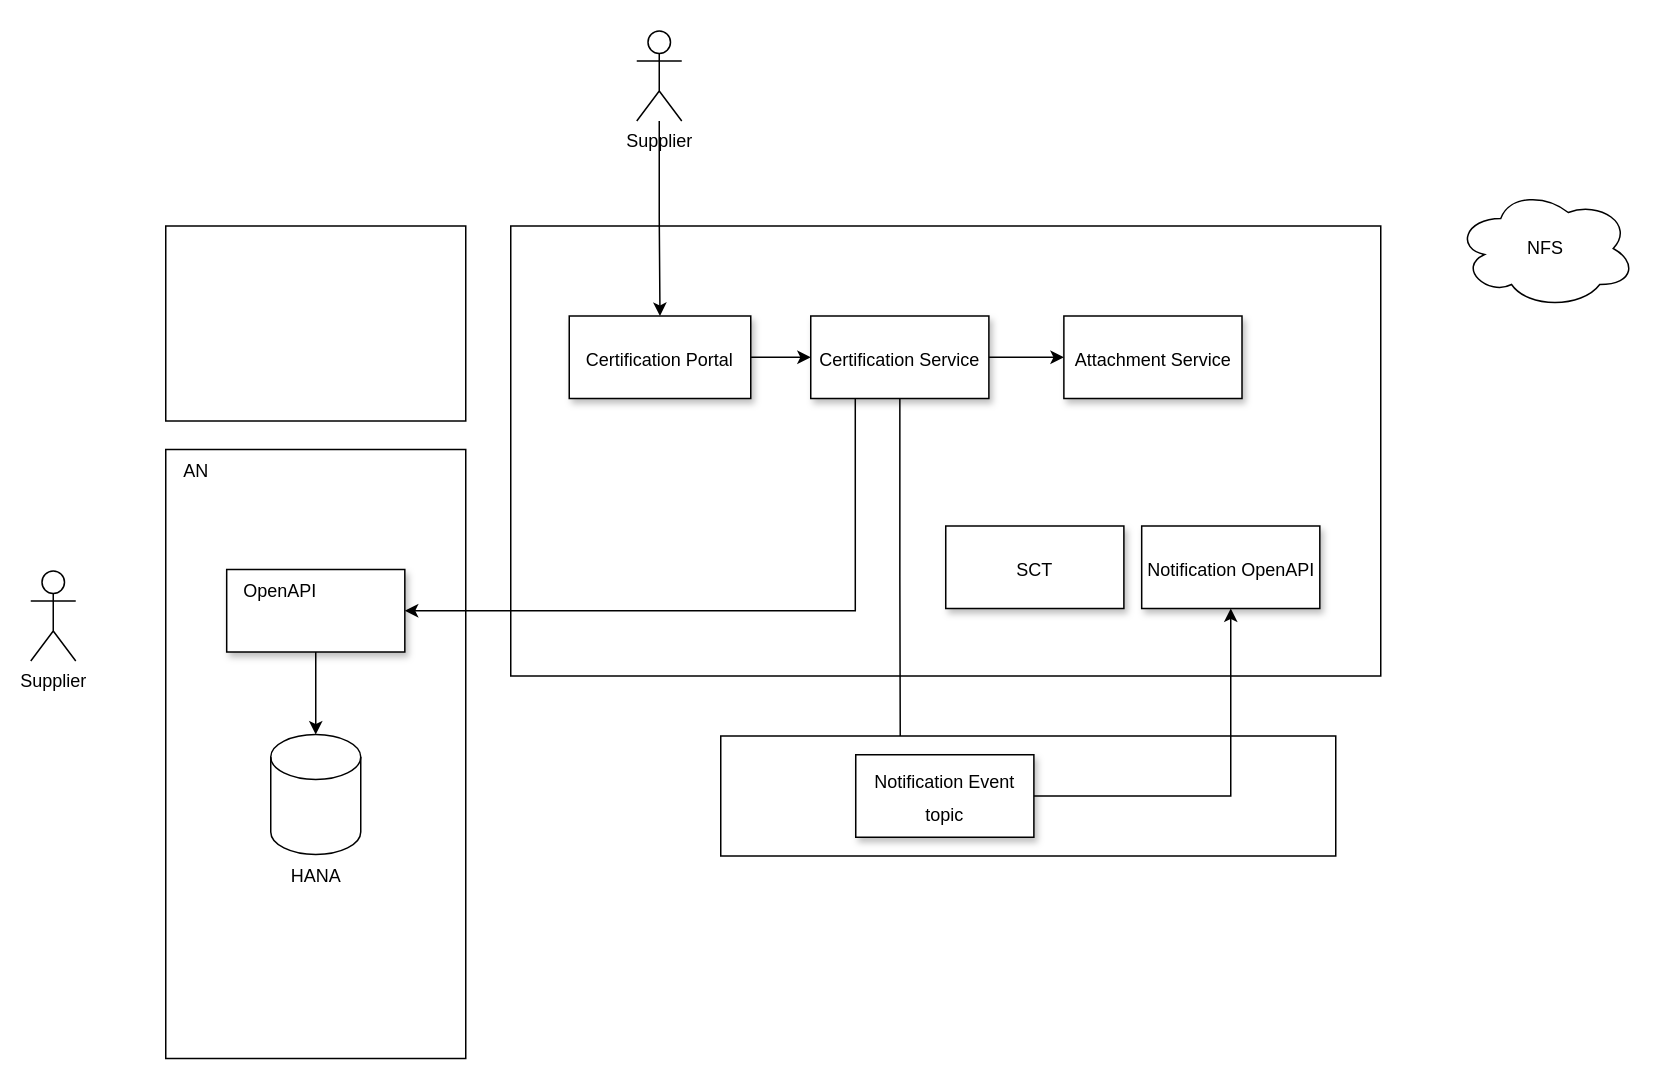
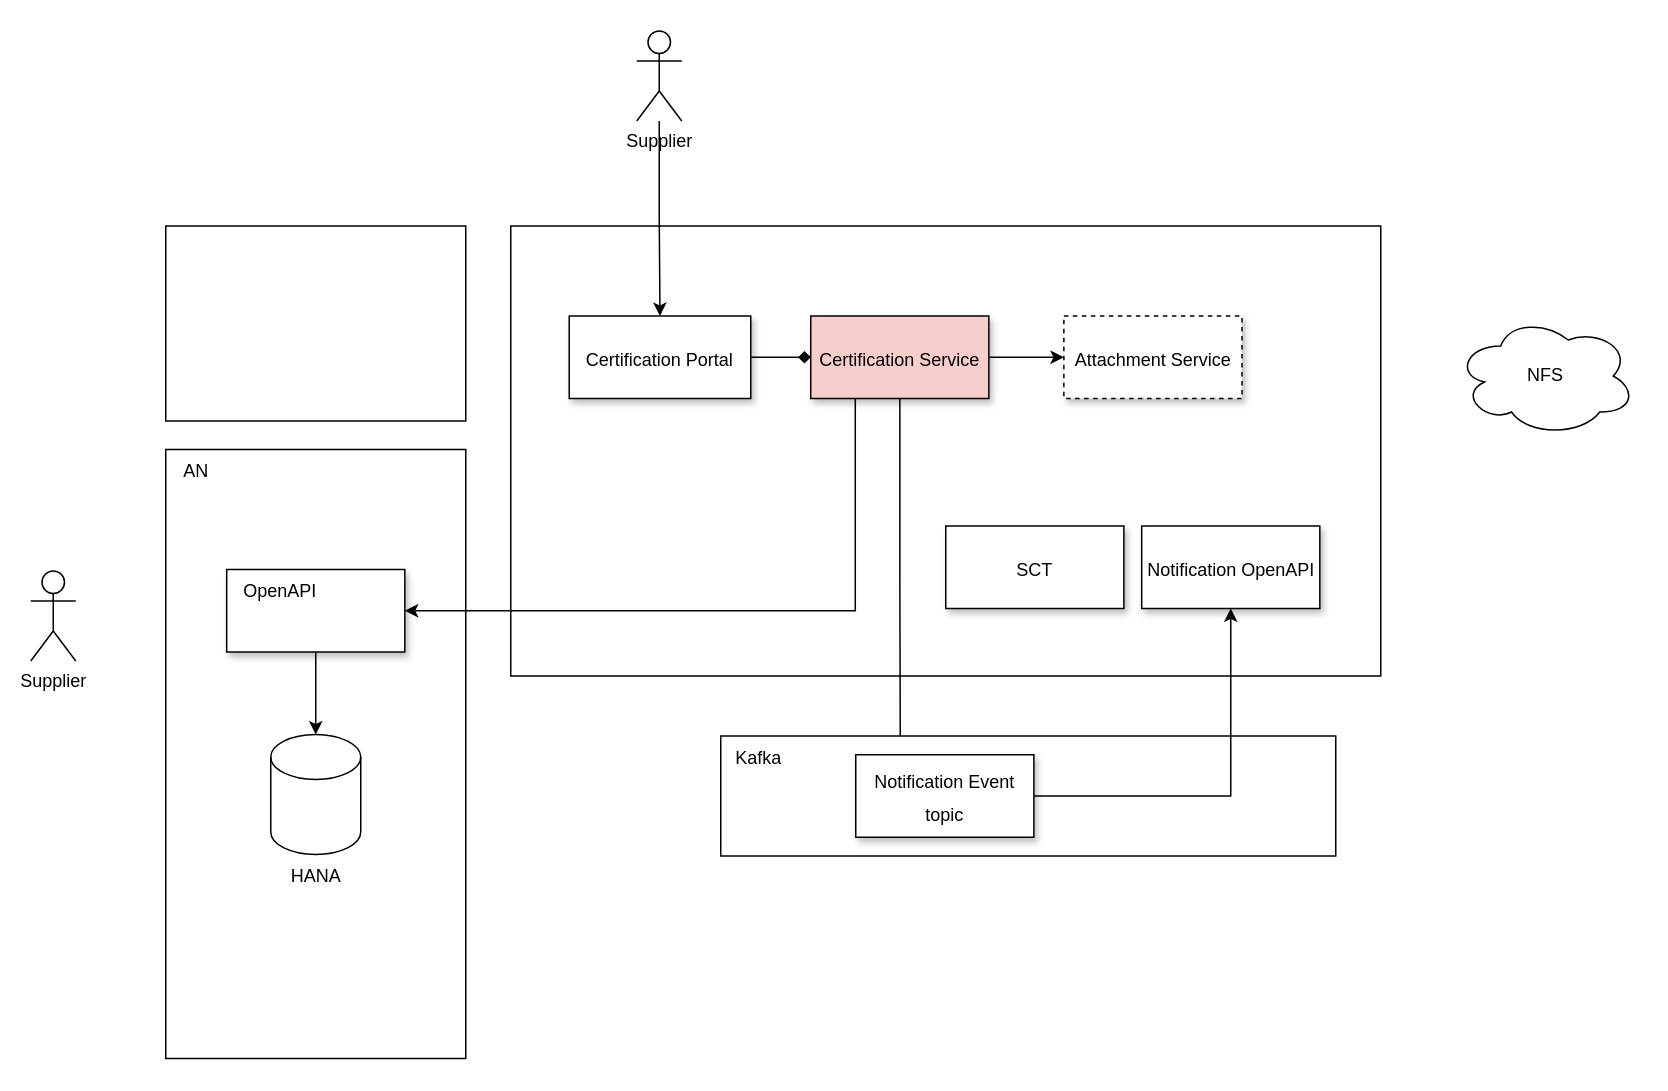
node "NFS": moved (1546, 248) -> (1546, 376)
edge "Certification Portal" -> "Certification Service": arrowhead classic -> diamond
node "Certification Service": fillcolor #ffffff -> #f8cecc
node "Attachment Service": style solid -> dashed
node "Kafka": added
